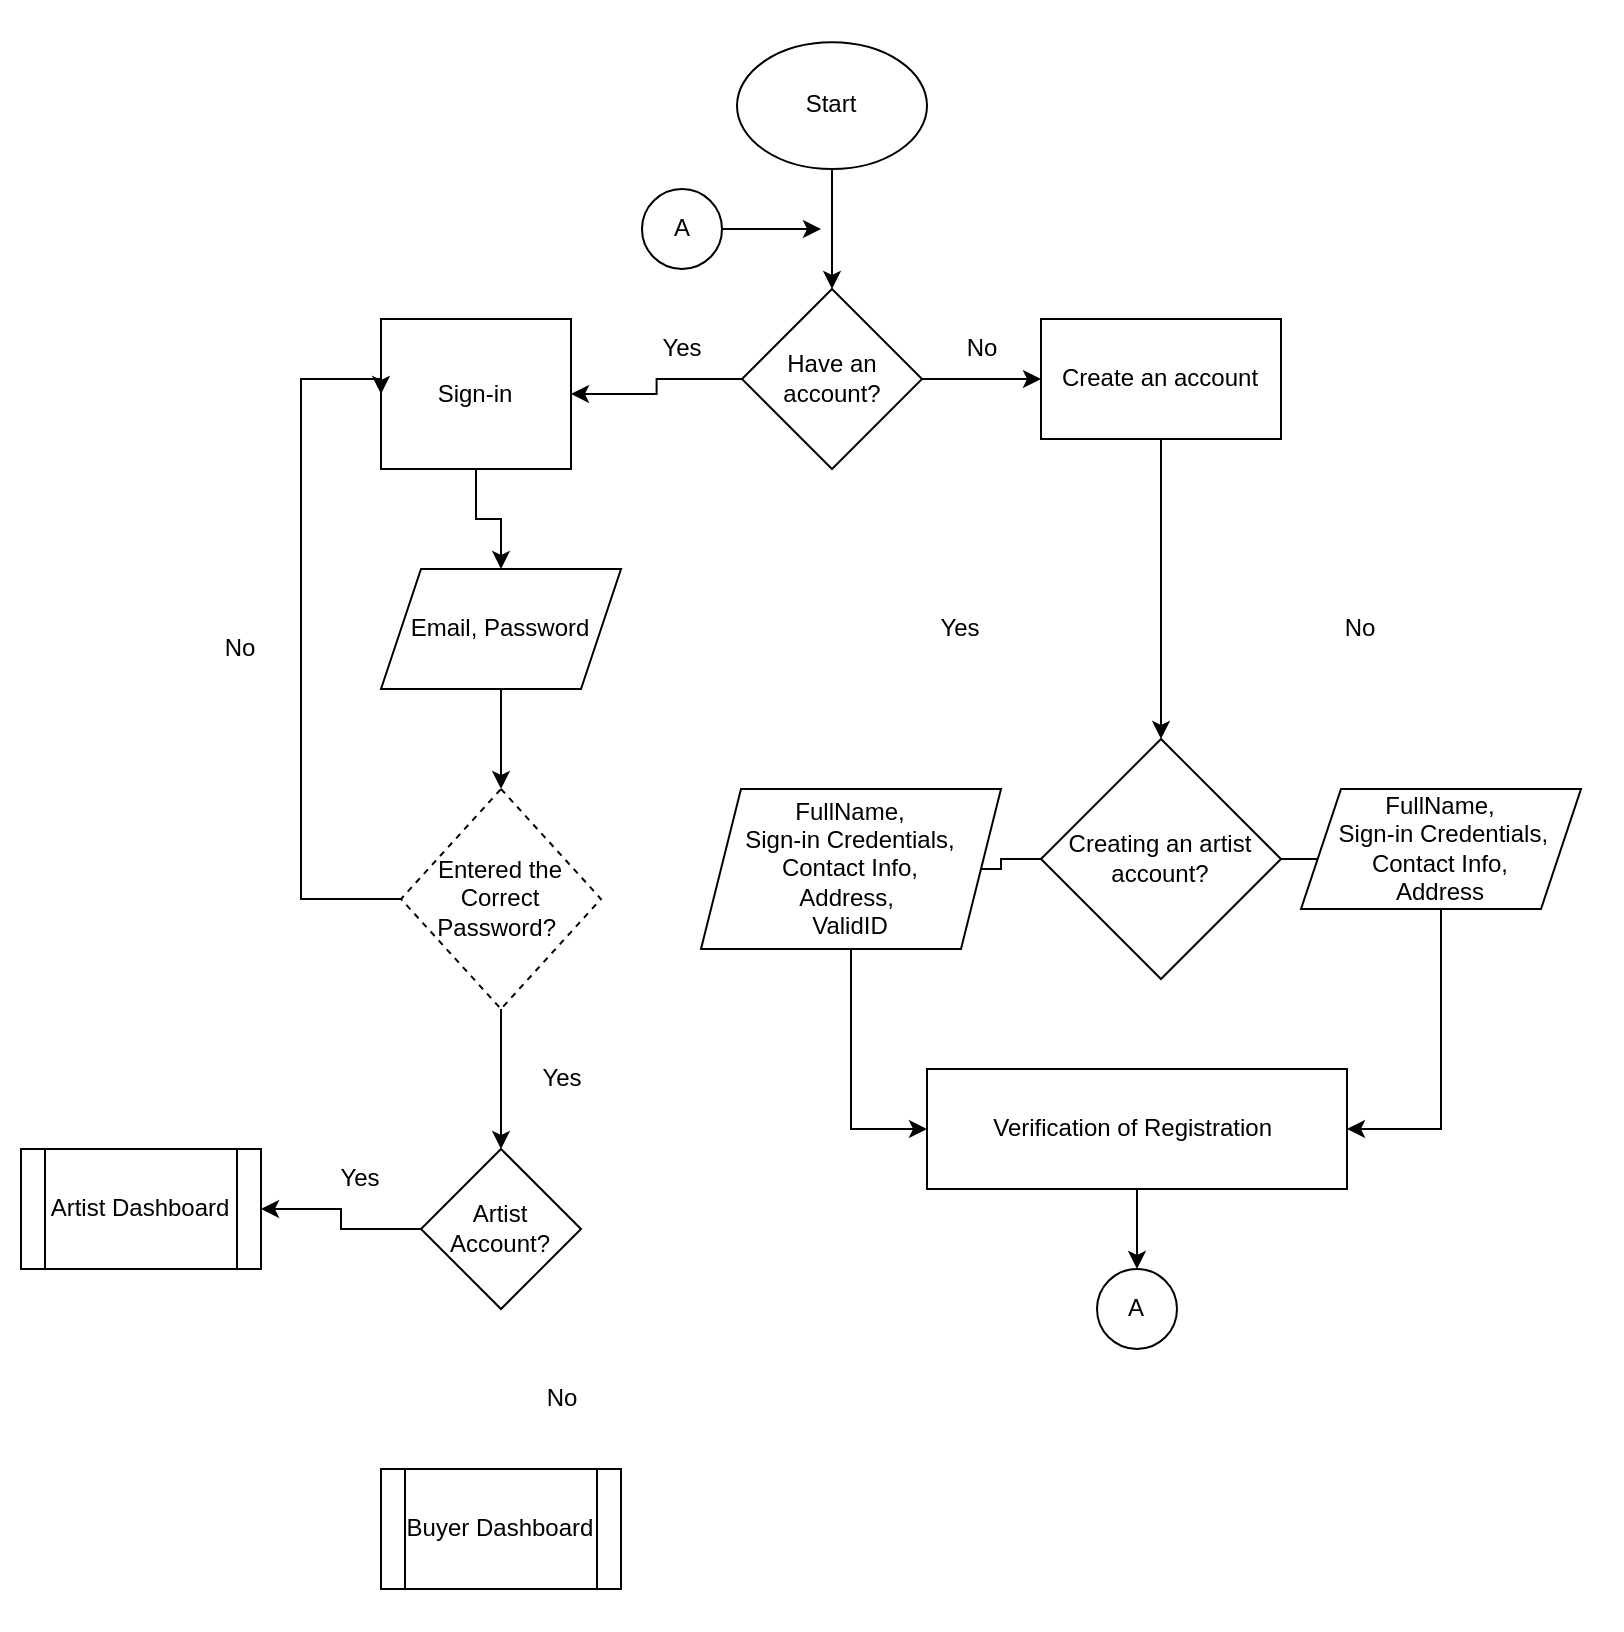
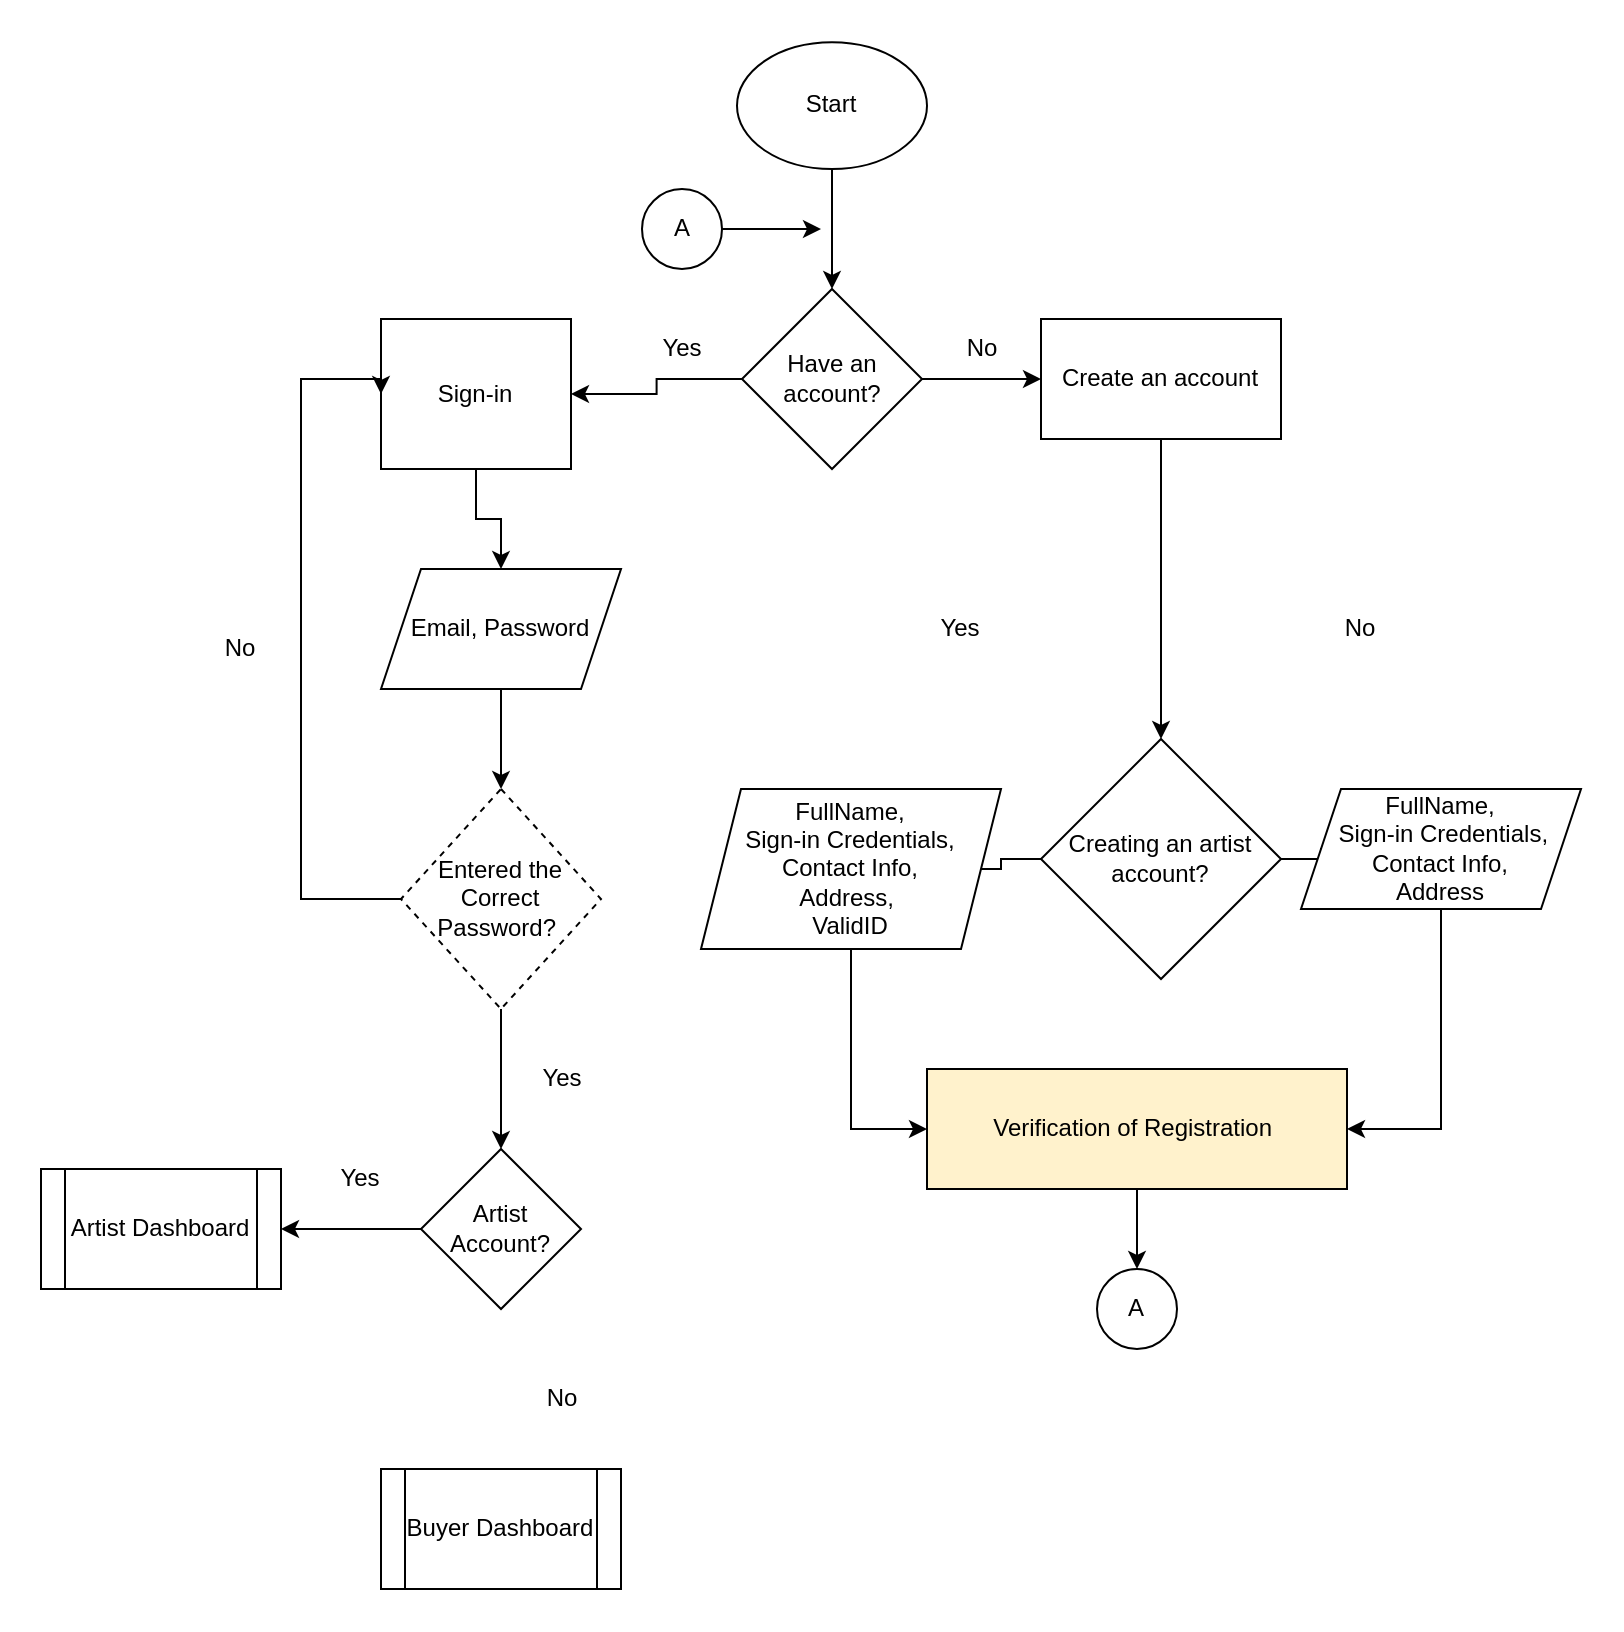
node "Verification of Registration": fillcolor #ffffff -> #fff2cc
node "Artist Dashboard": moved (141, 1209) -> (161, 1229)
